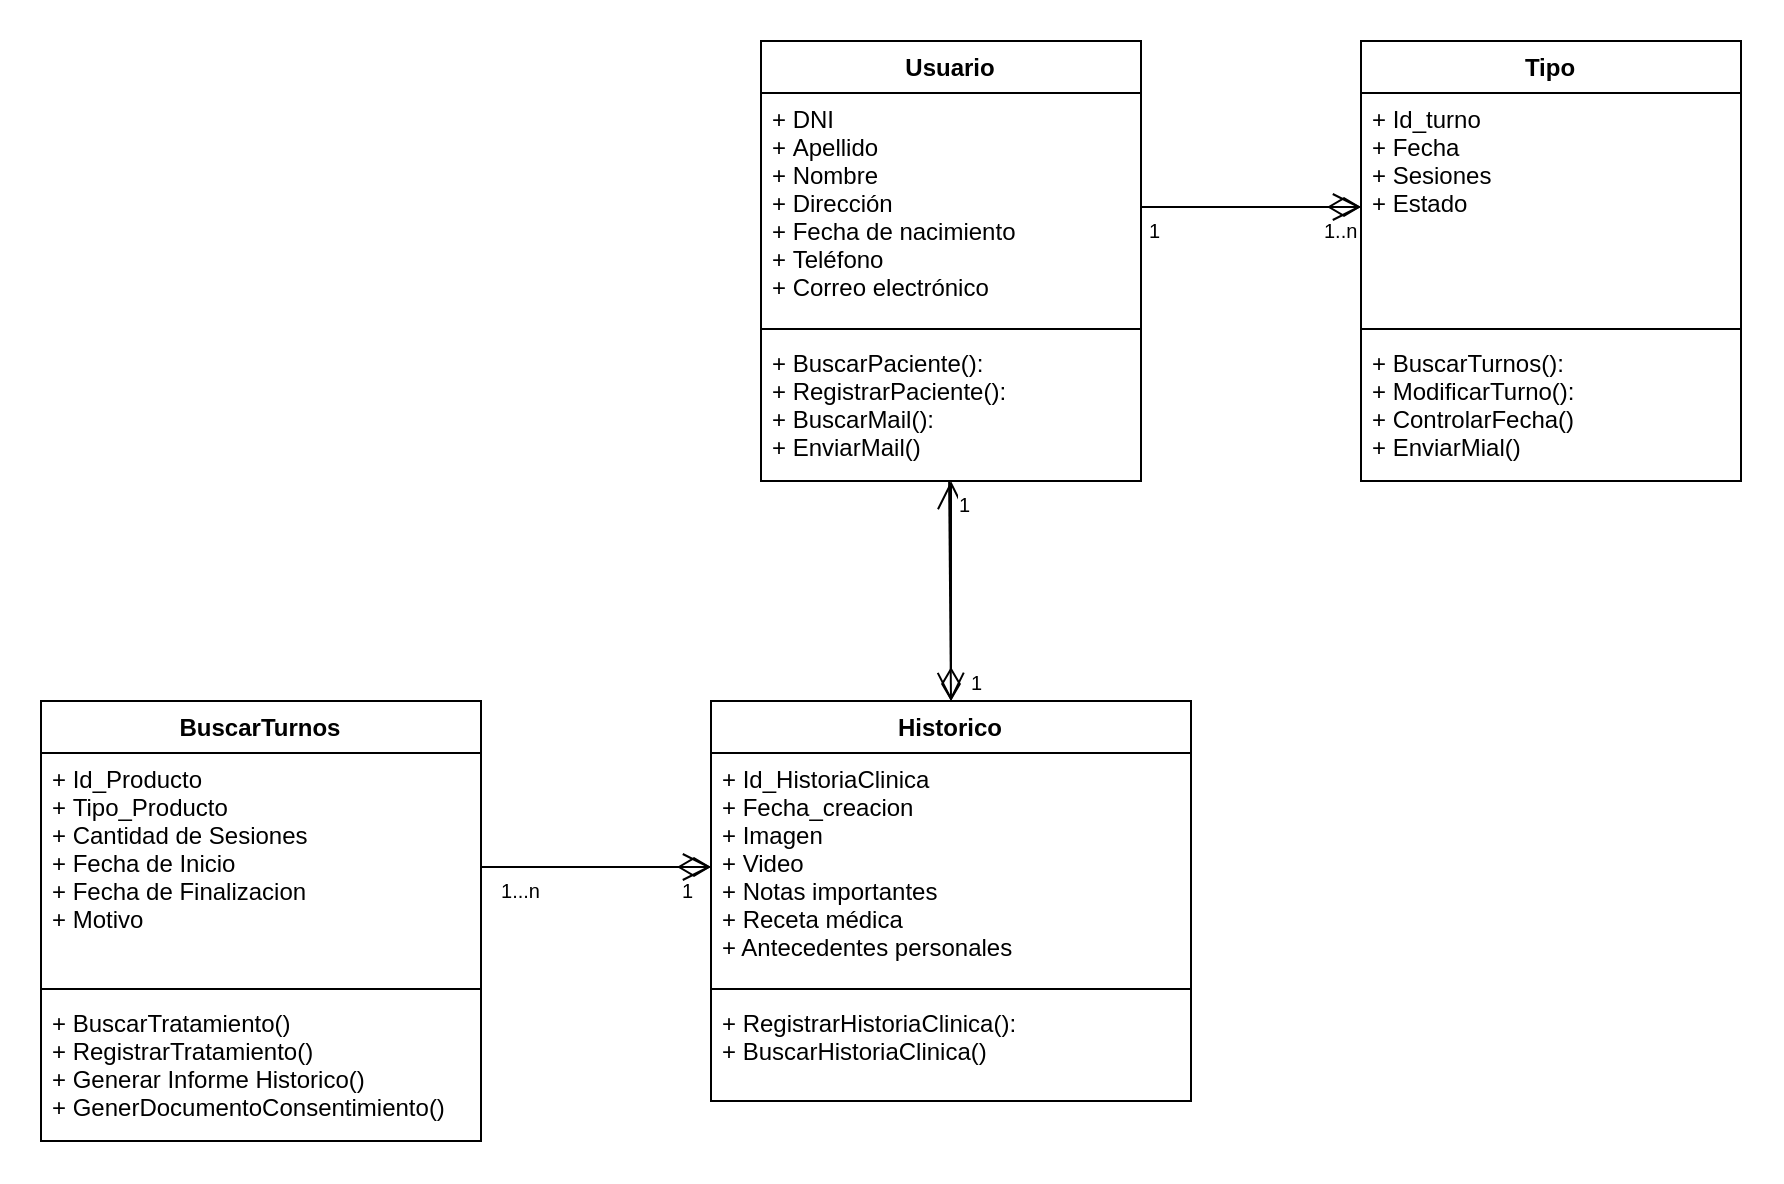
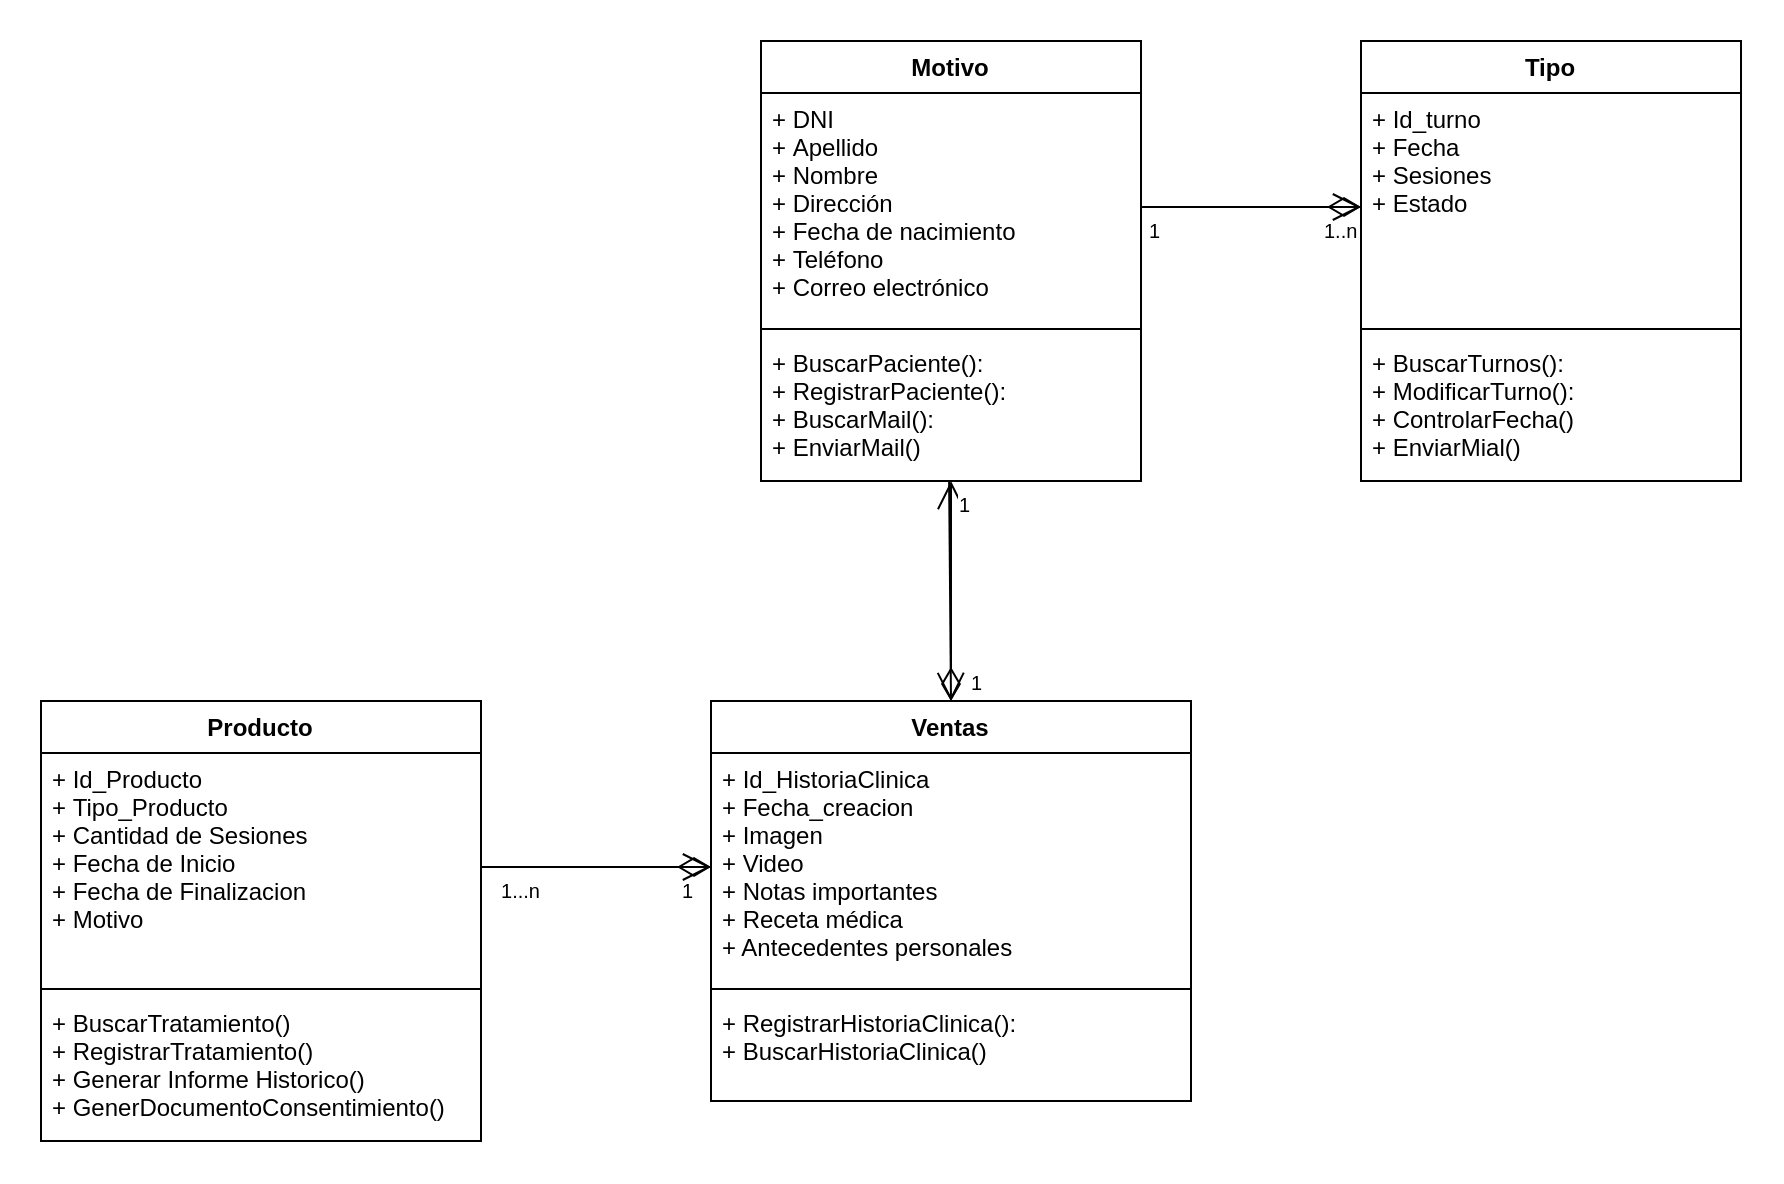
node "Usuario": label "Usuario" -> "Motivo"
node "BuscarTurnos": label "BuscarTurnos" -> "Producto"
node "Historico": label "Historico" -> "Ventas"
